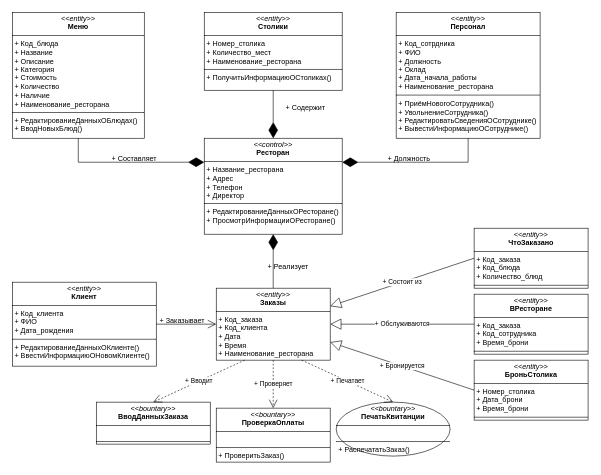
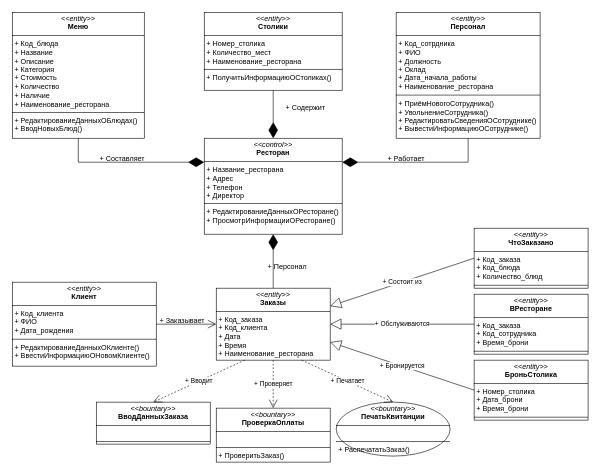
node "+ Составляет": moved (138, 158) -> (126, 158)
node "+ Должность": label "+ Должность" -> "+ Работает"
node "+ Реализует": label "+ Реализует" -> "+ Персонал"
